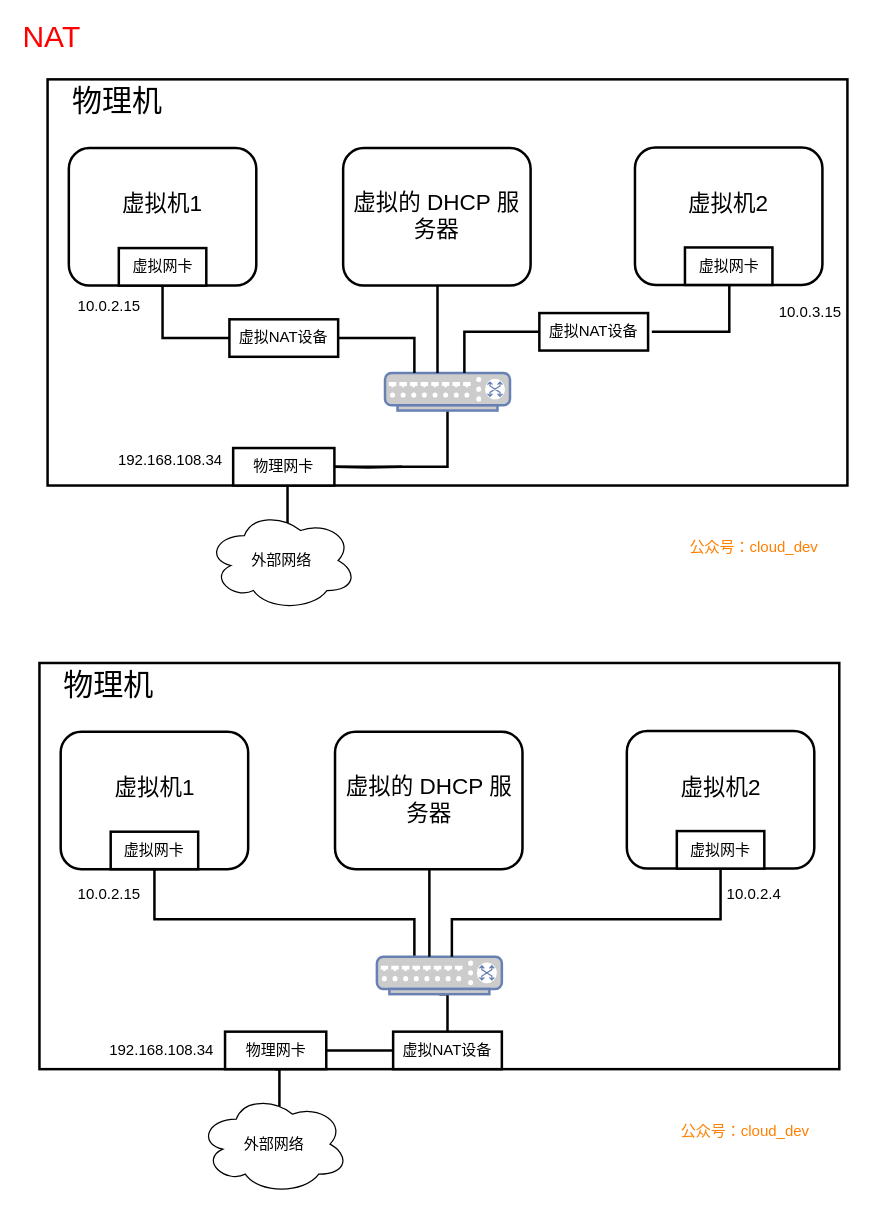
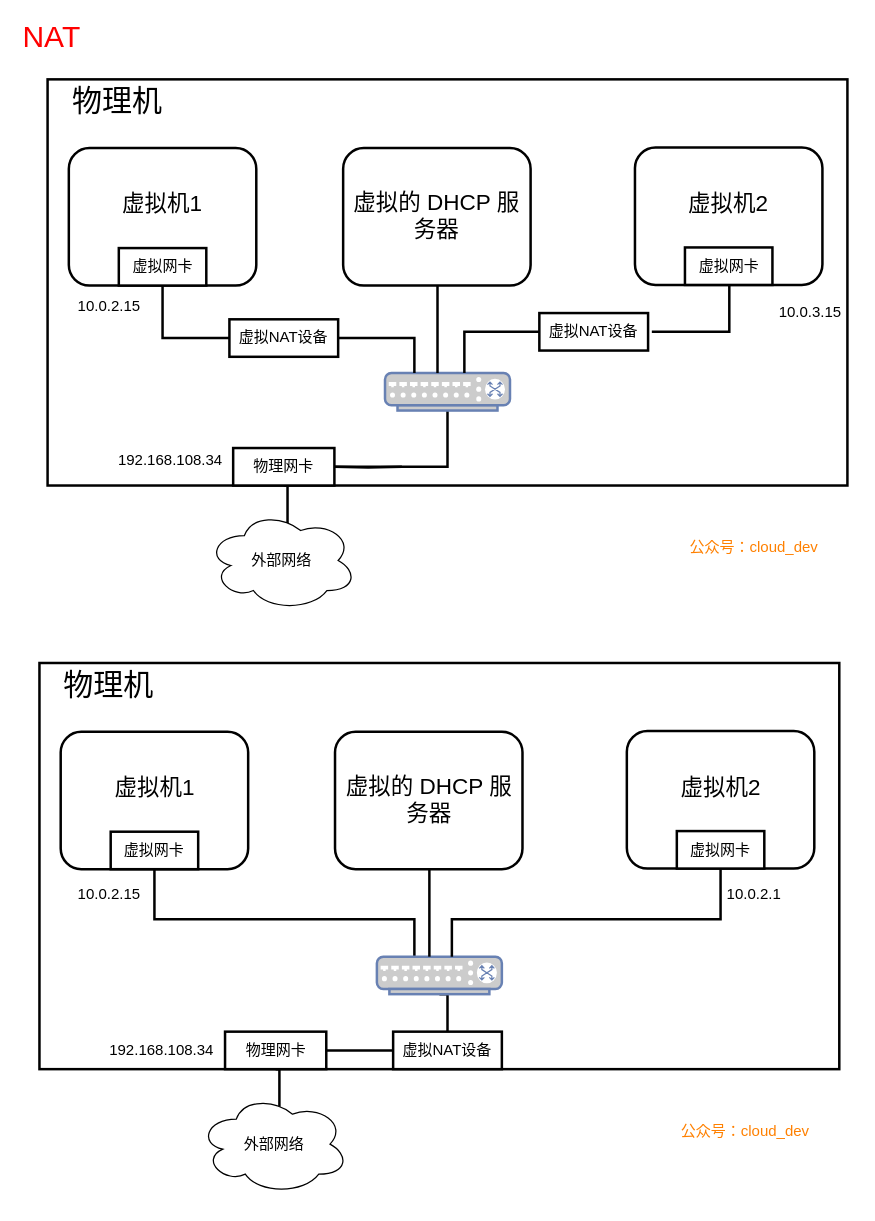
node "10.0.2.4": label "10.0.2.4" -> "10.0.2.1"
